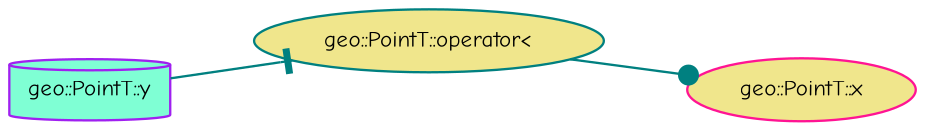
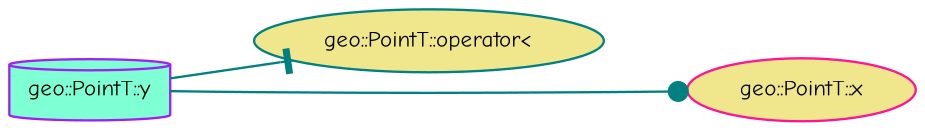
edge "geo::PointT::operator<" -> "geo::PointT::x": now "geo::PointT::y" -> "geo::PointT::x"
